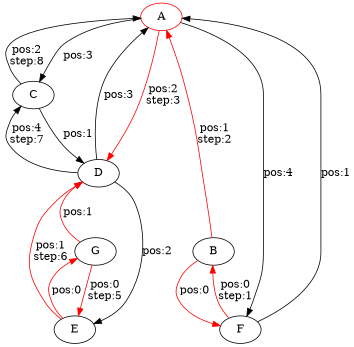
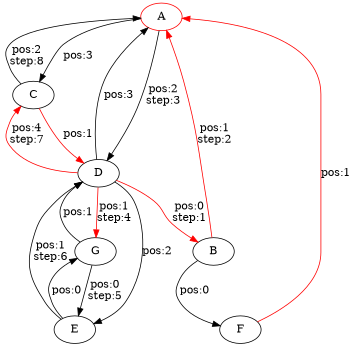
edge "A" -> "D": color red -> black
edge "C" -> "D": color black -> red
edge "F" -> "A": color black -> red
edge "A" -> "F": removed, label "pos:4"
edge "D" -> "C": color black -> red
edge "D" -> "G": added, label "pos:1 step:4"
edge "G" -> "D": color red -> black
edge "E" -> "D": color red -> black
edge "G" -> "E": color red -> black
edge "E" -> "G": color red -> black
edge "F" -> "B": now "D" -> "B"
edge "B" -> "F": color red -> black
